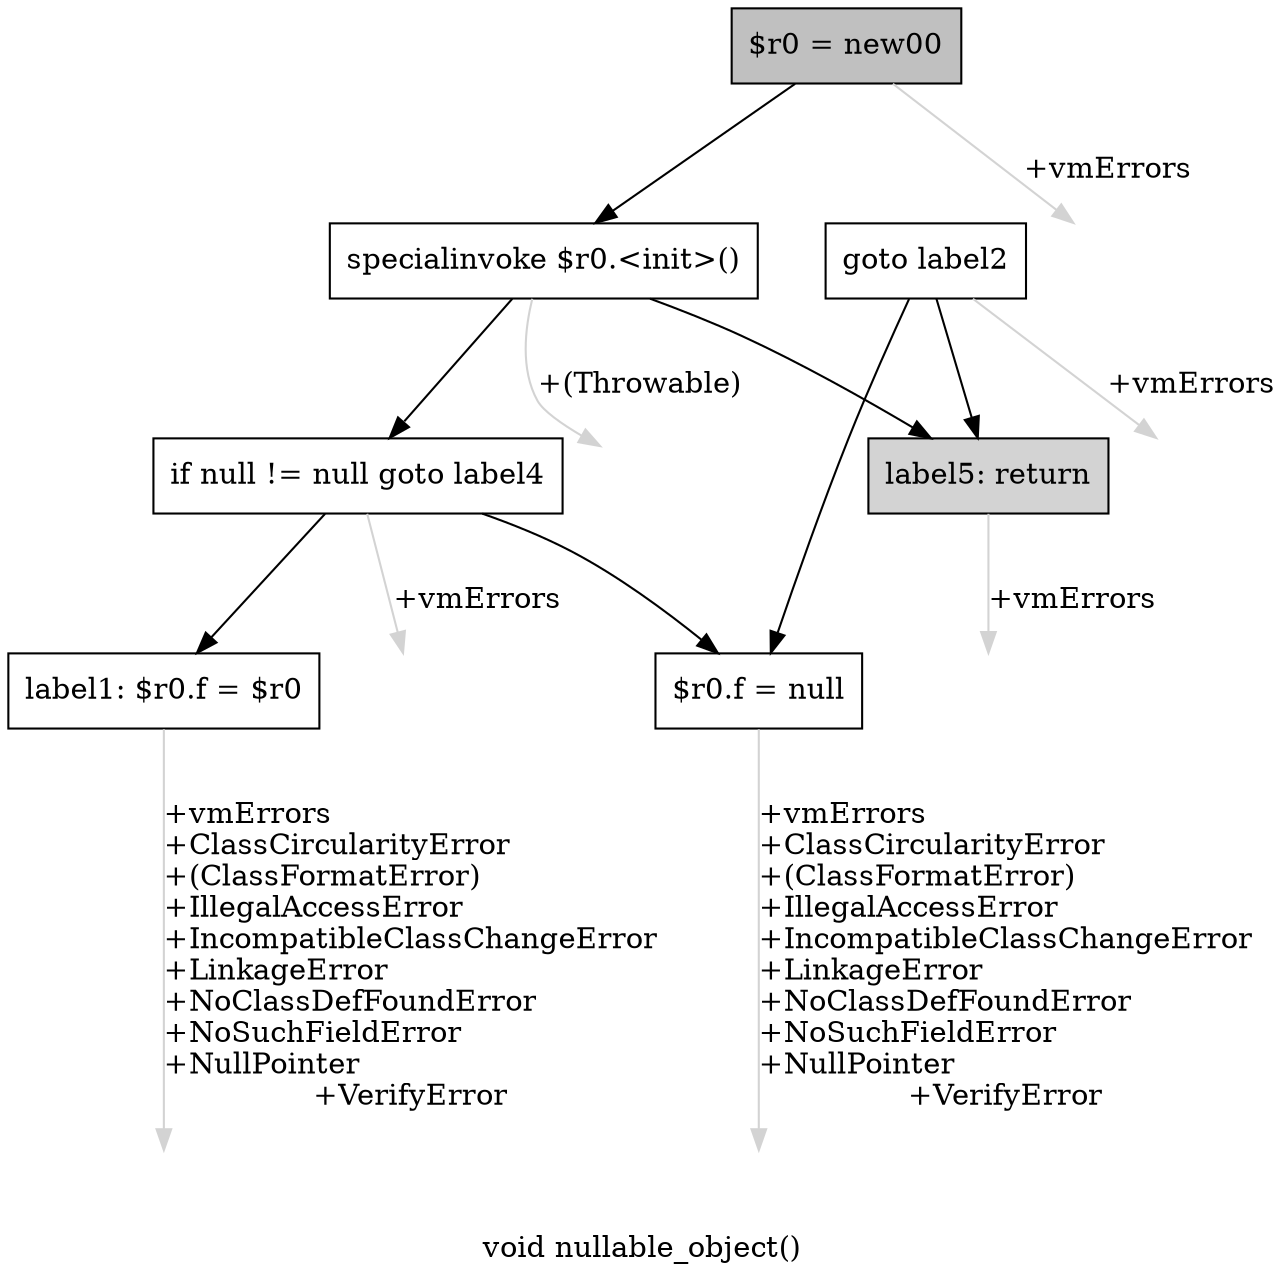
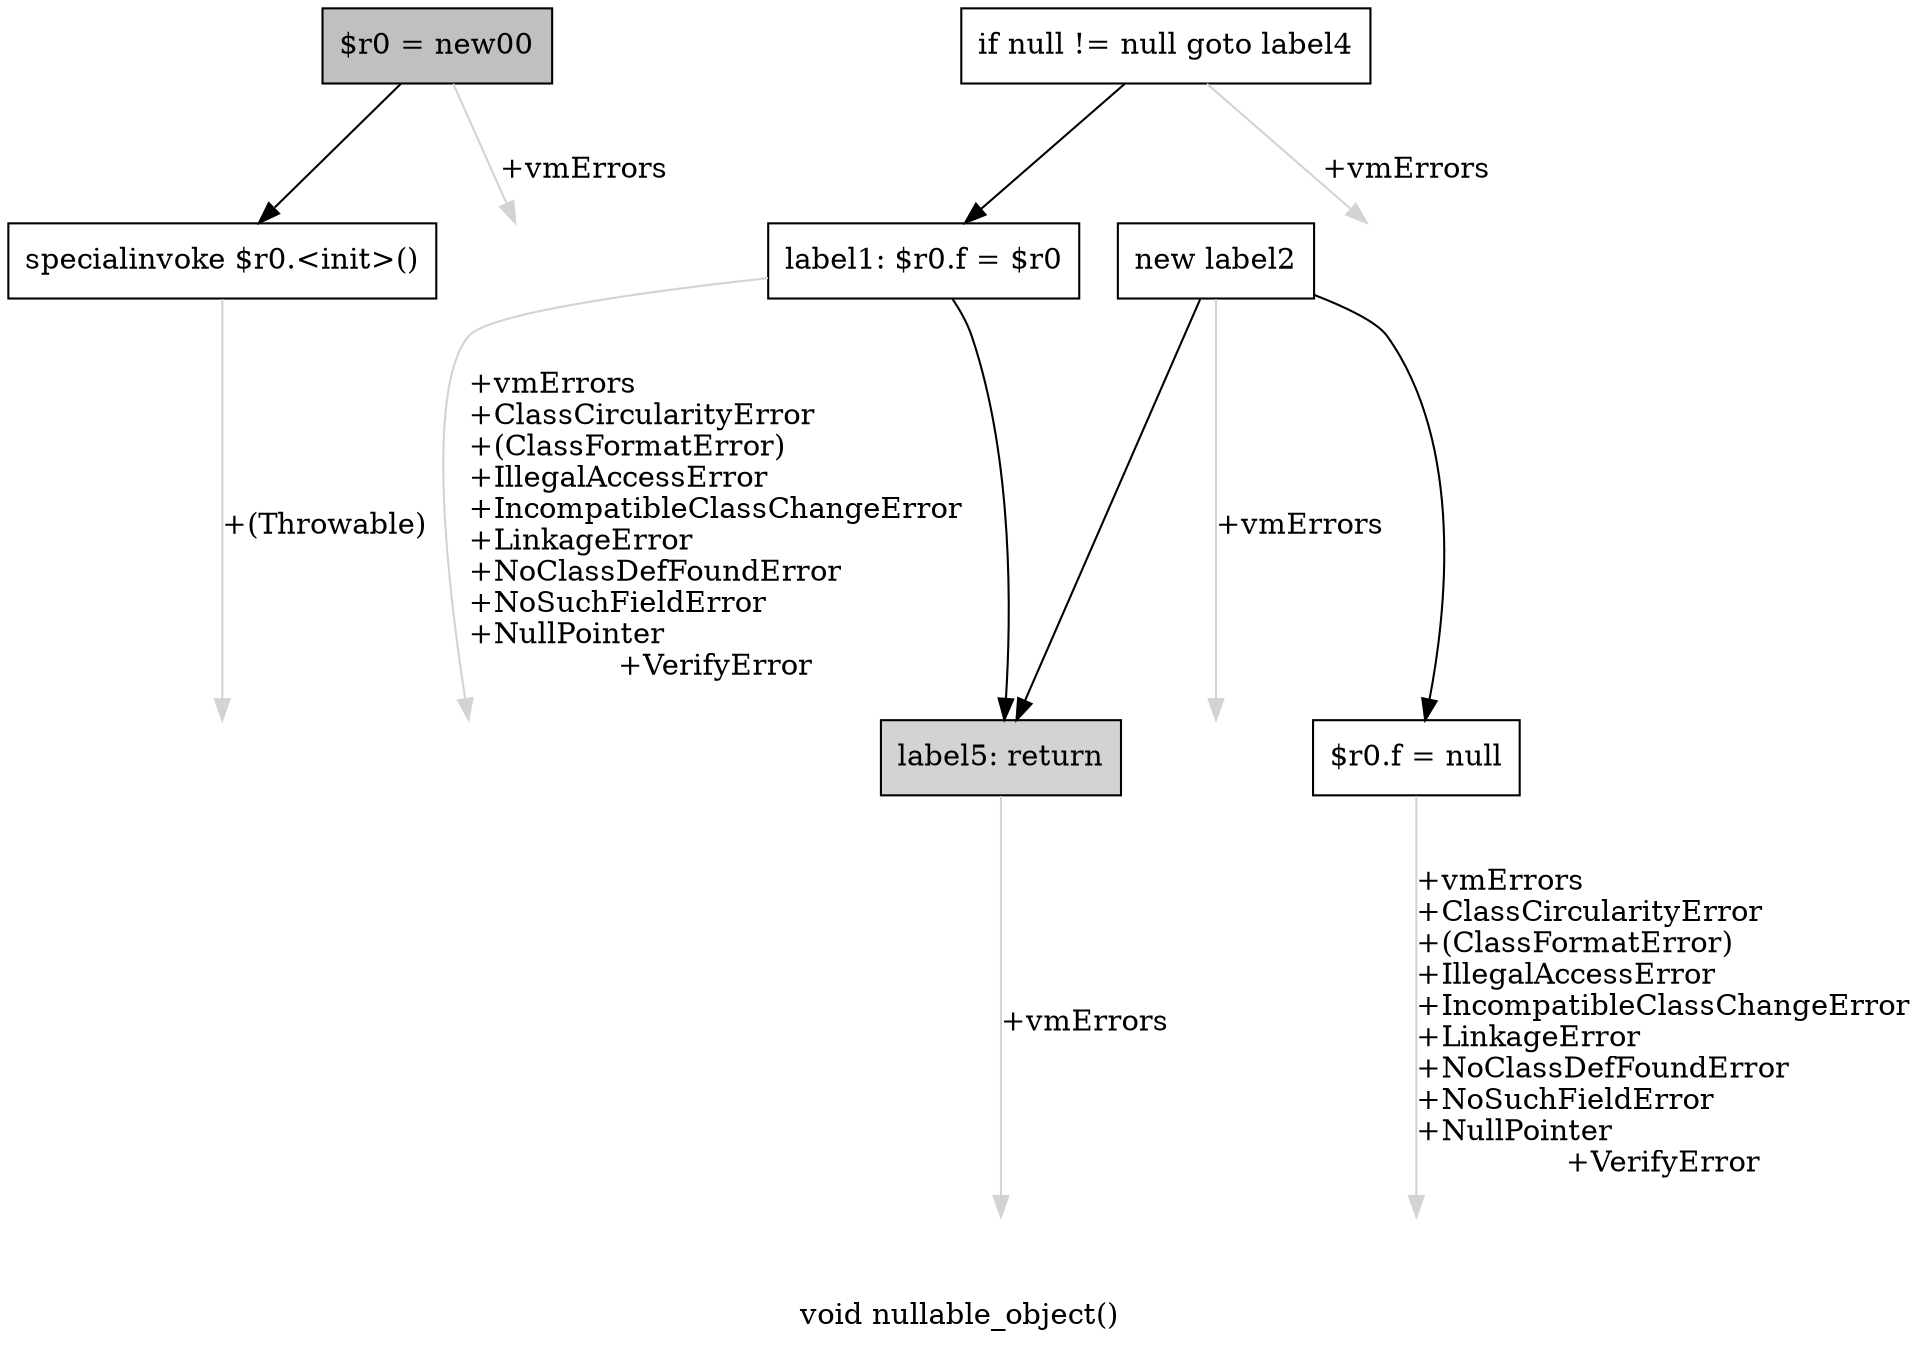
node "goto label2": label "goto label2" -> "new label2"
edge "specialinvoke $r0.<init>()" -> "label5: return": now "label1: $r0.f = $r0" -> "label5: return"
edge "specialinvoke $r0.<init>()" -> "if null != null goto label4": removed
edge "if null != null goto label4" -> "$r0.f = null": removed
